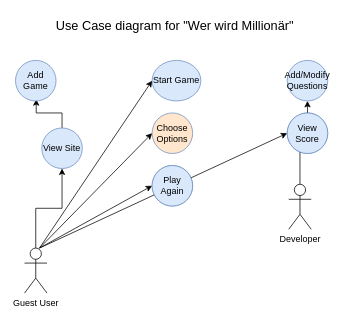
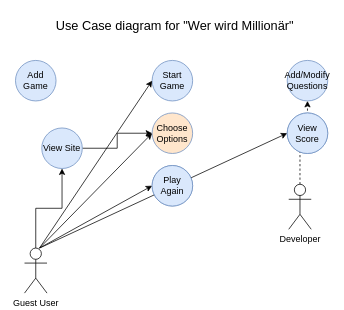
node "Start Game": size 49x41 -> 41x41
edge "View Site" -> "Add Game": now "View Site" -> "Choose Options"
edge "Developer" -> "Add/Modify Questions": style solid -> dashed
